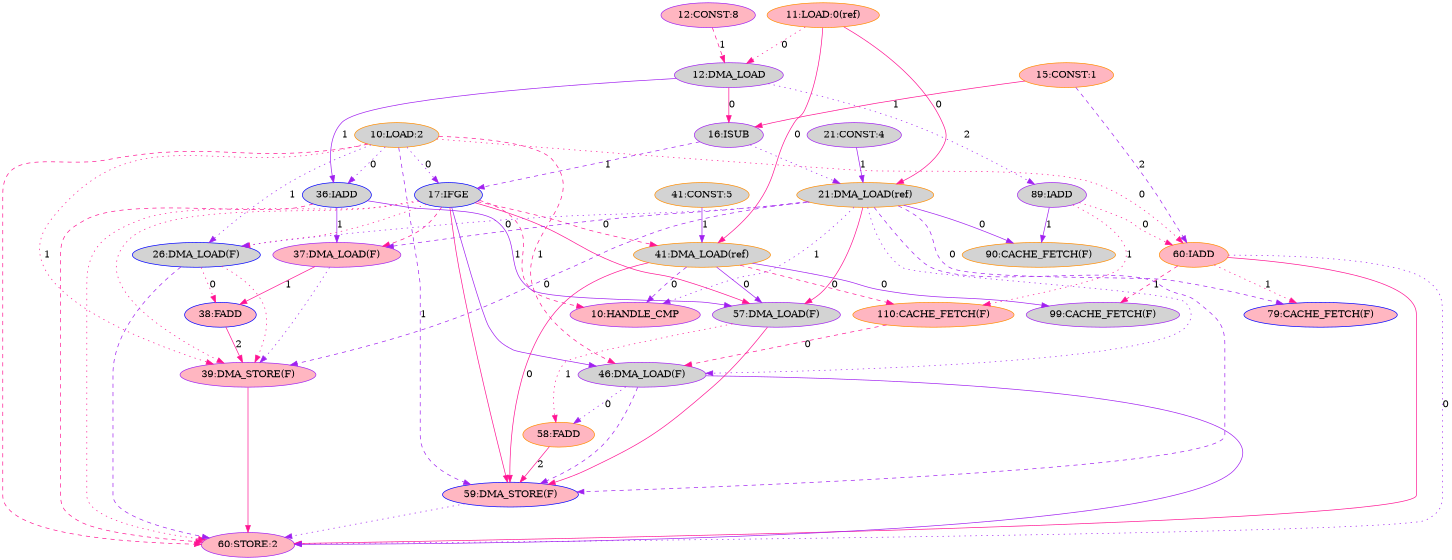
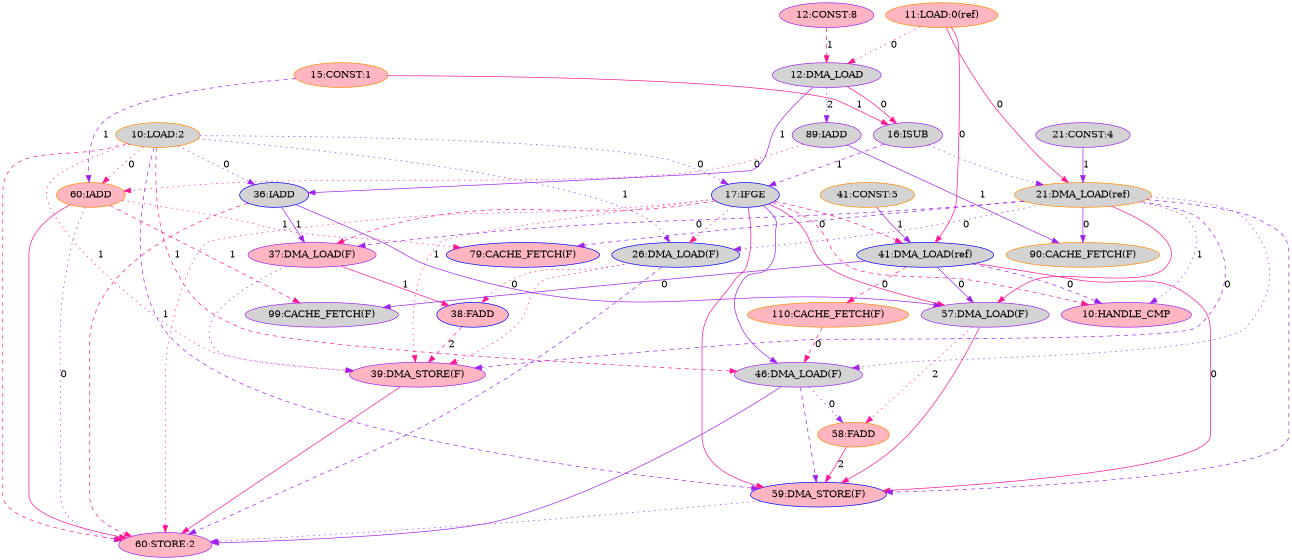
edge "15:CONST:1" -> "60:IADD": label "2" -> "1"
node "41:DMA_LOAD(ref)": color darkorange -> blue
edge "89:IADD" -> "110:CACHE_FETCH(F)": removed, label "1"
edge "38:FADD" -> "39:DMA_STORE(F)": style solid -> dashed
edge "57:DMA_LOAD(F)" -> "58:FADD": label "1" -> "2"
